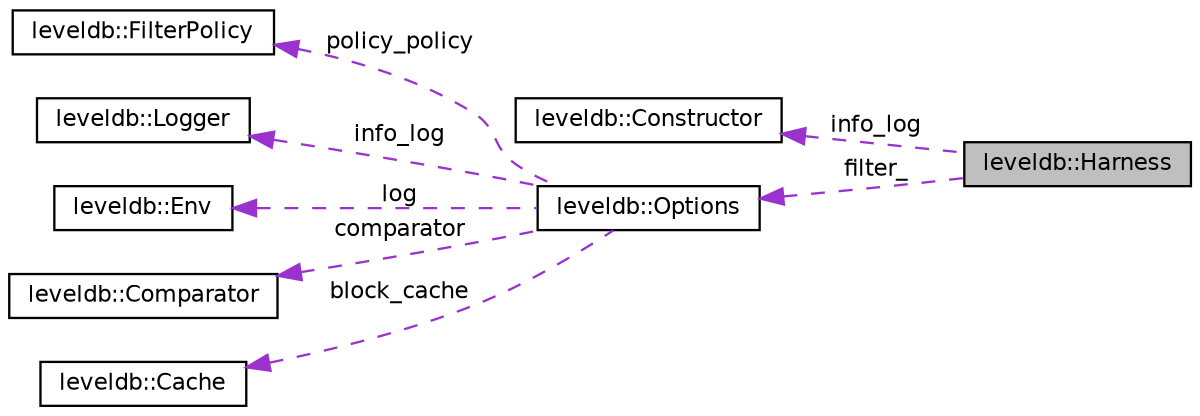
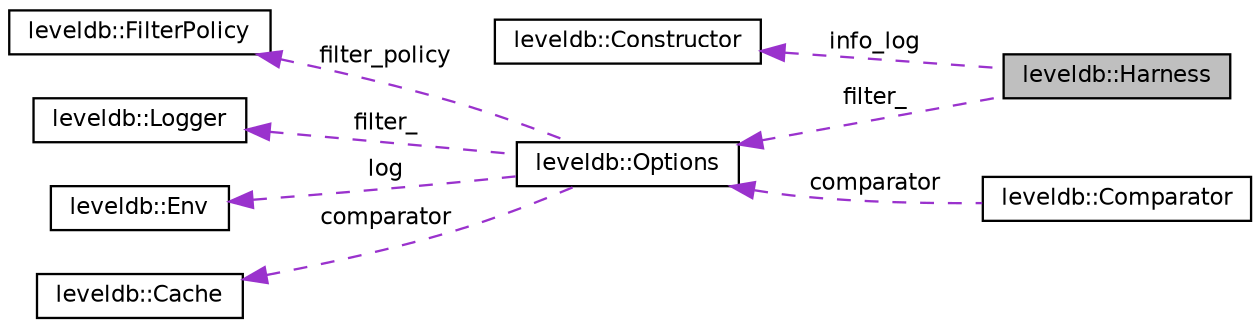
edge "leveldb::Options" -> "leveldb::FilterPolicy": label " policy_policy" -> " filter_policy"
edge "leveldb::Options" -> "leveldb::Logger": label " info_log" -> " filter_"
edge "leveldb::Options" -> "leveldb::Comparator": reversed
edge "leveldb::Options" -> "leveldb::Cache": label " block_cache" -> " comparator"
